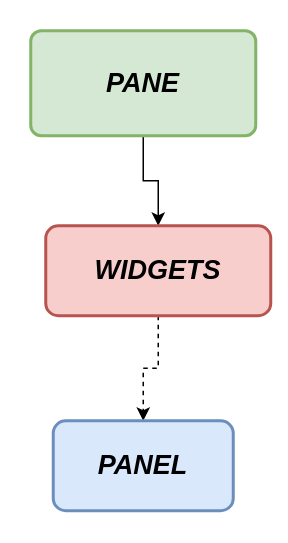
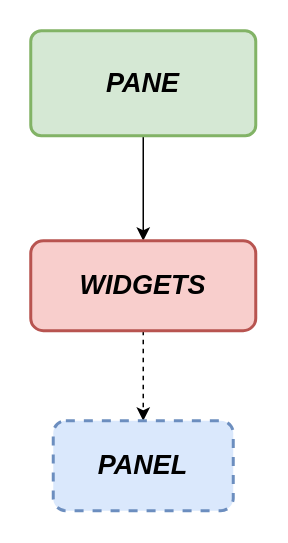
node "WIDGETS": moved (158, 271) -> (143, 286)
node "PANEL": style solid -> dashed
